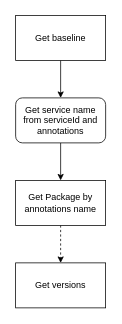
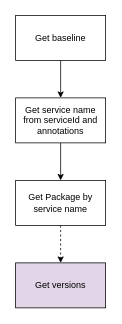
node "Get service name from serviceId and annotations": shape rounded rectangle -> rectangle
node "Get Package by annotations name": label "Get Package by annotations name" -> "Get Package by service name"
node "Get versions": fillcolor #ffffff -> #e1d5e7
